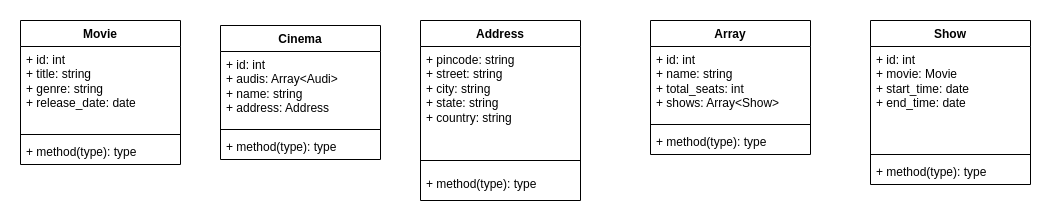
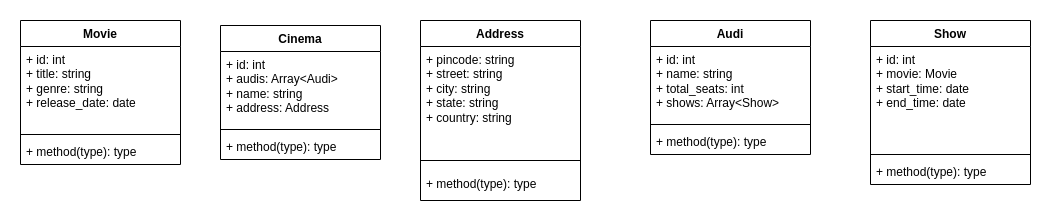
node "Array": label "Array" -> "Audi"
